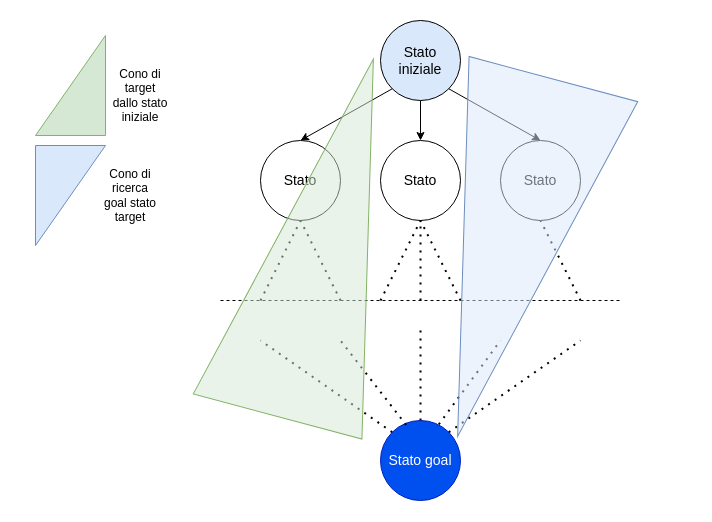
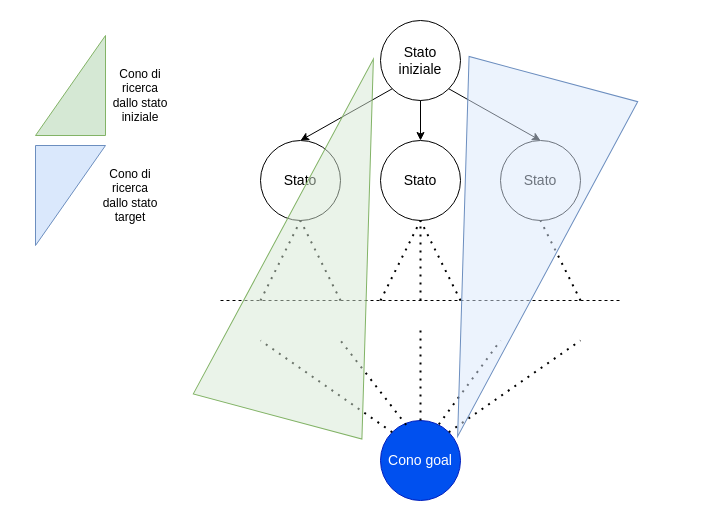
node "Stato iniziale": fillcolor #dae8fc -> #ffffff
node "Cono di target dallo stato iniziale": label "Cono di target dallo stato iniziale" -> "Cono di ricerca dallo stato iniziale"
node "Cono di ricerca goal stato target": label "Cono di ricerca goal stato target" -> "Cono di ricerca dallo stato target"
node "Stato goal": label "Stato goal" -> "Cono goal"
